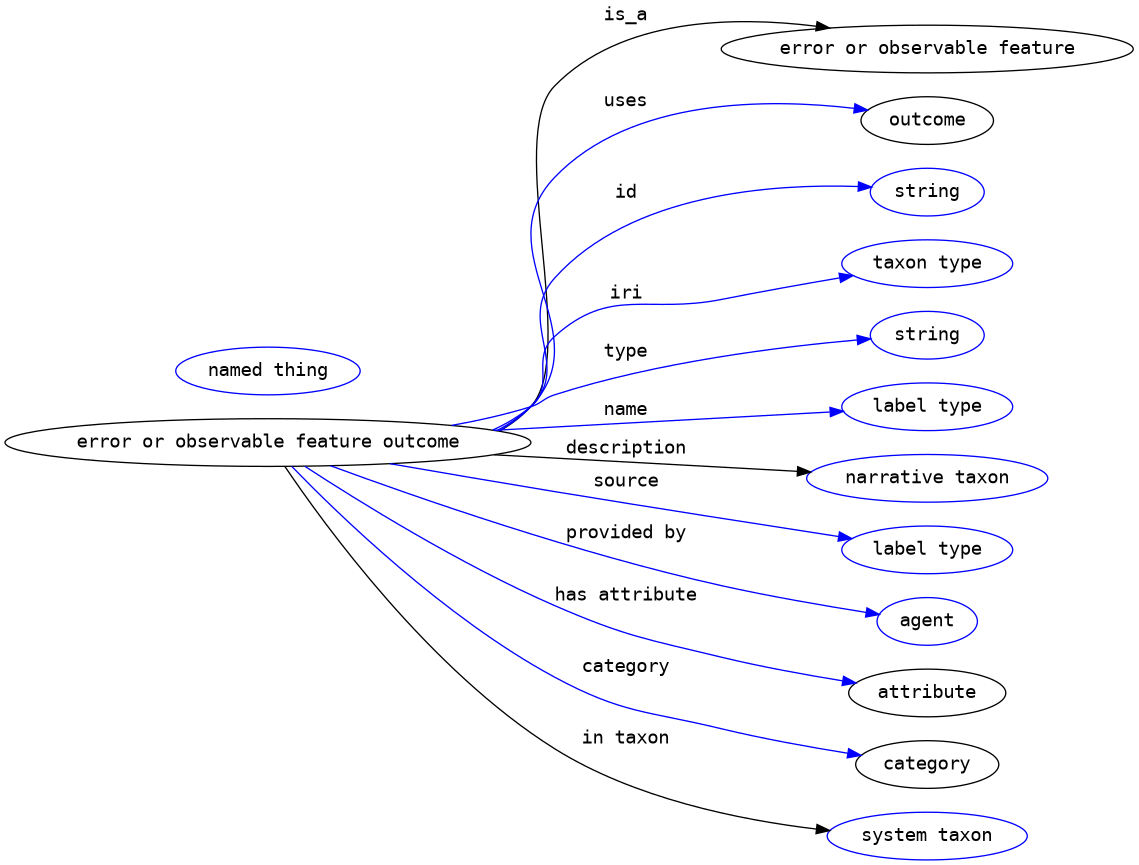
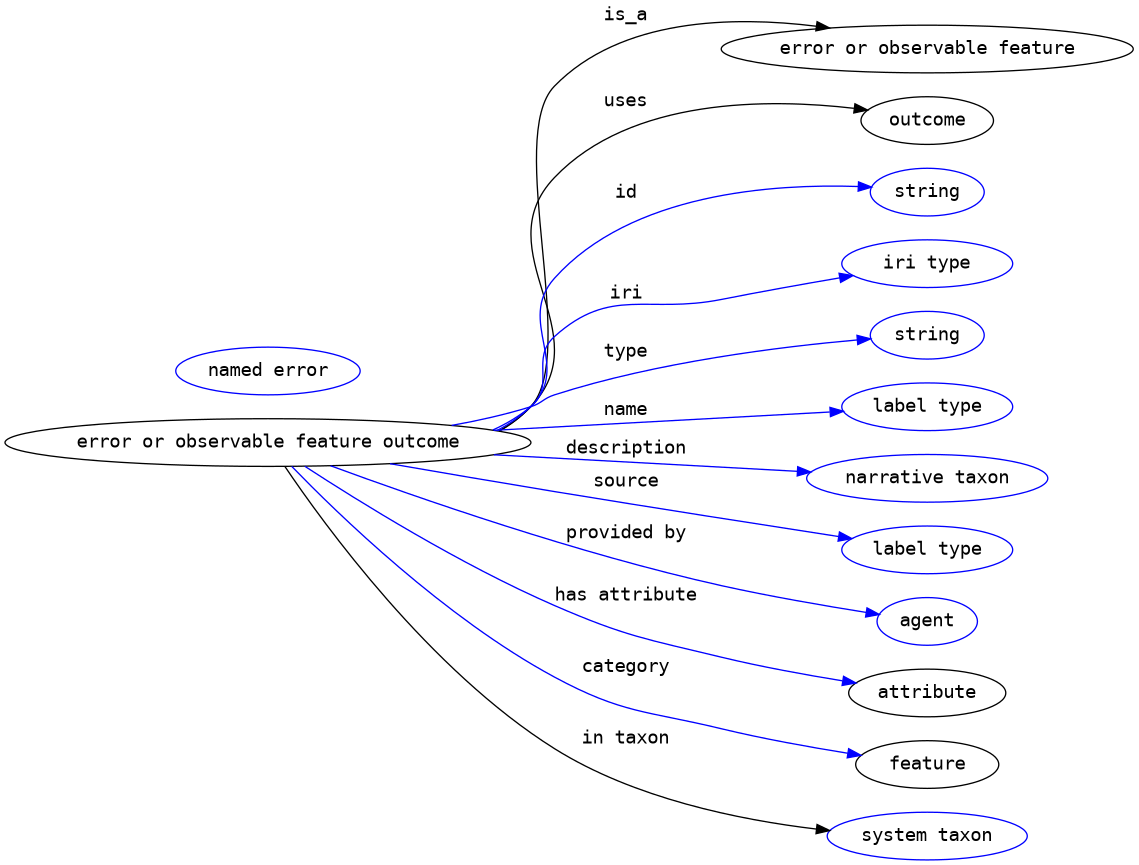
edge "error or observable feature outcome" -> "outcome": color blue -> black
node "taxon type": label "taxon type" -> "iri type"
node "named thing": label "named thing" -> "named error"
edge "error or observable feature outcome" -> "narrative taxon": color black -> blue
node "category": label "category" -> "feature"
